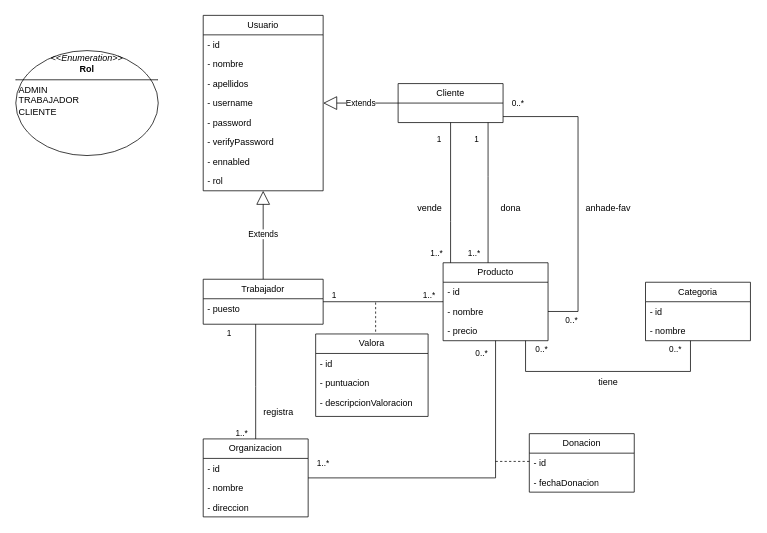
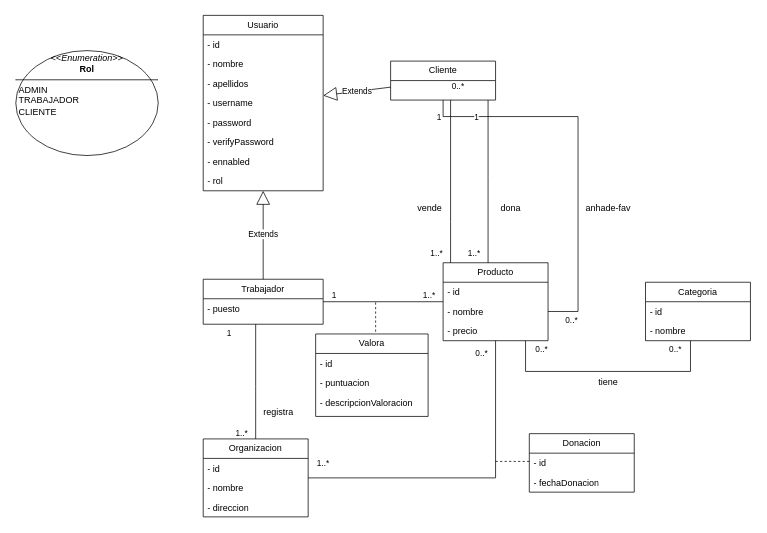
node "Cliente": moved (450, 103) -> (443, 81)
